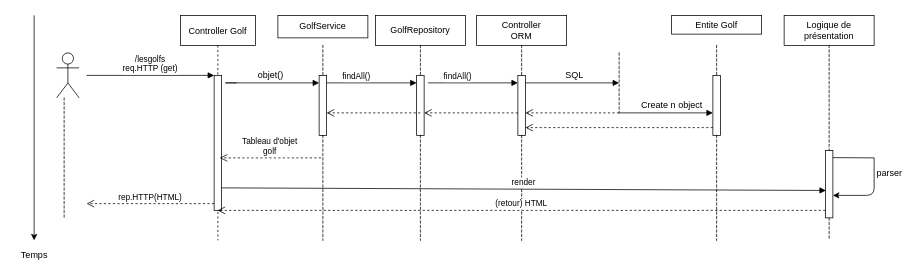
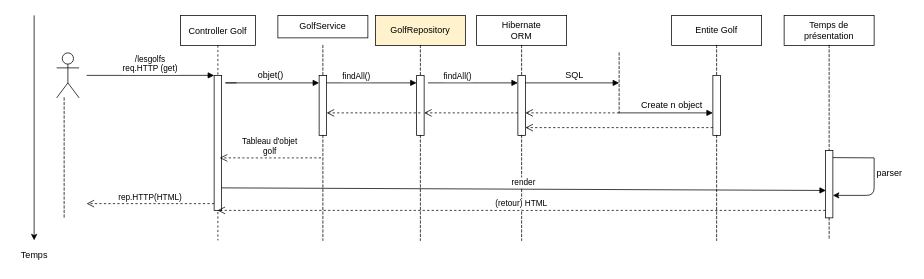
node "Entite Golf": size 90x19 -> 90x30
node "GolfRepository": fillcolor #ffffff -> #fff2cc
node "Controller ORM": label "Controller ORM" -> "Hibernate ORM"
node "Logique de présentation": label "Logique de présentation" -> "Temps de présentation"
